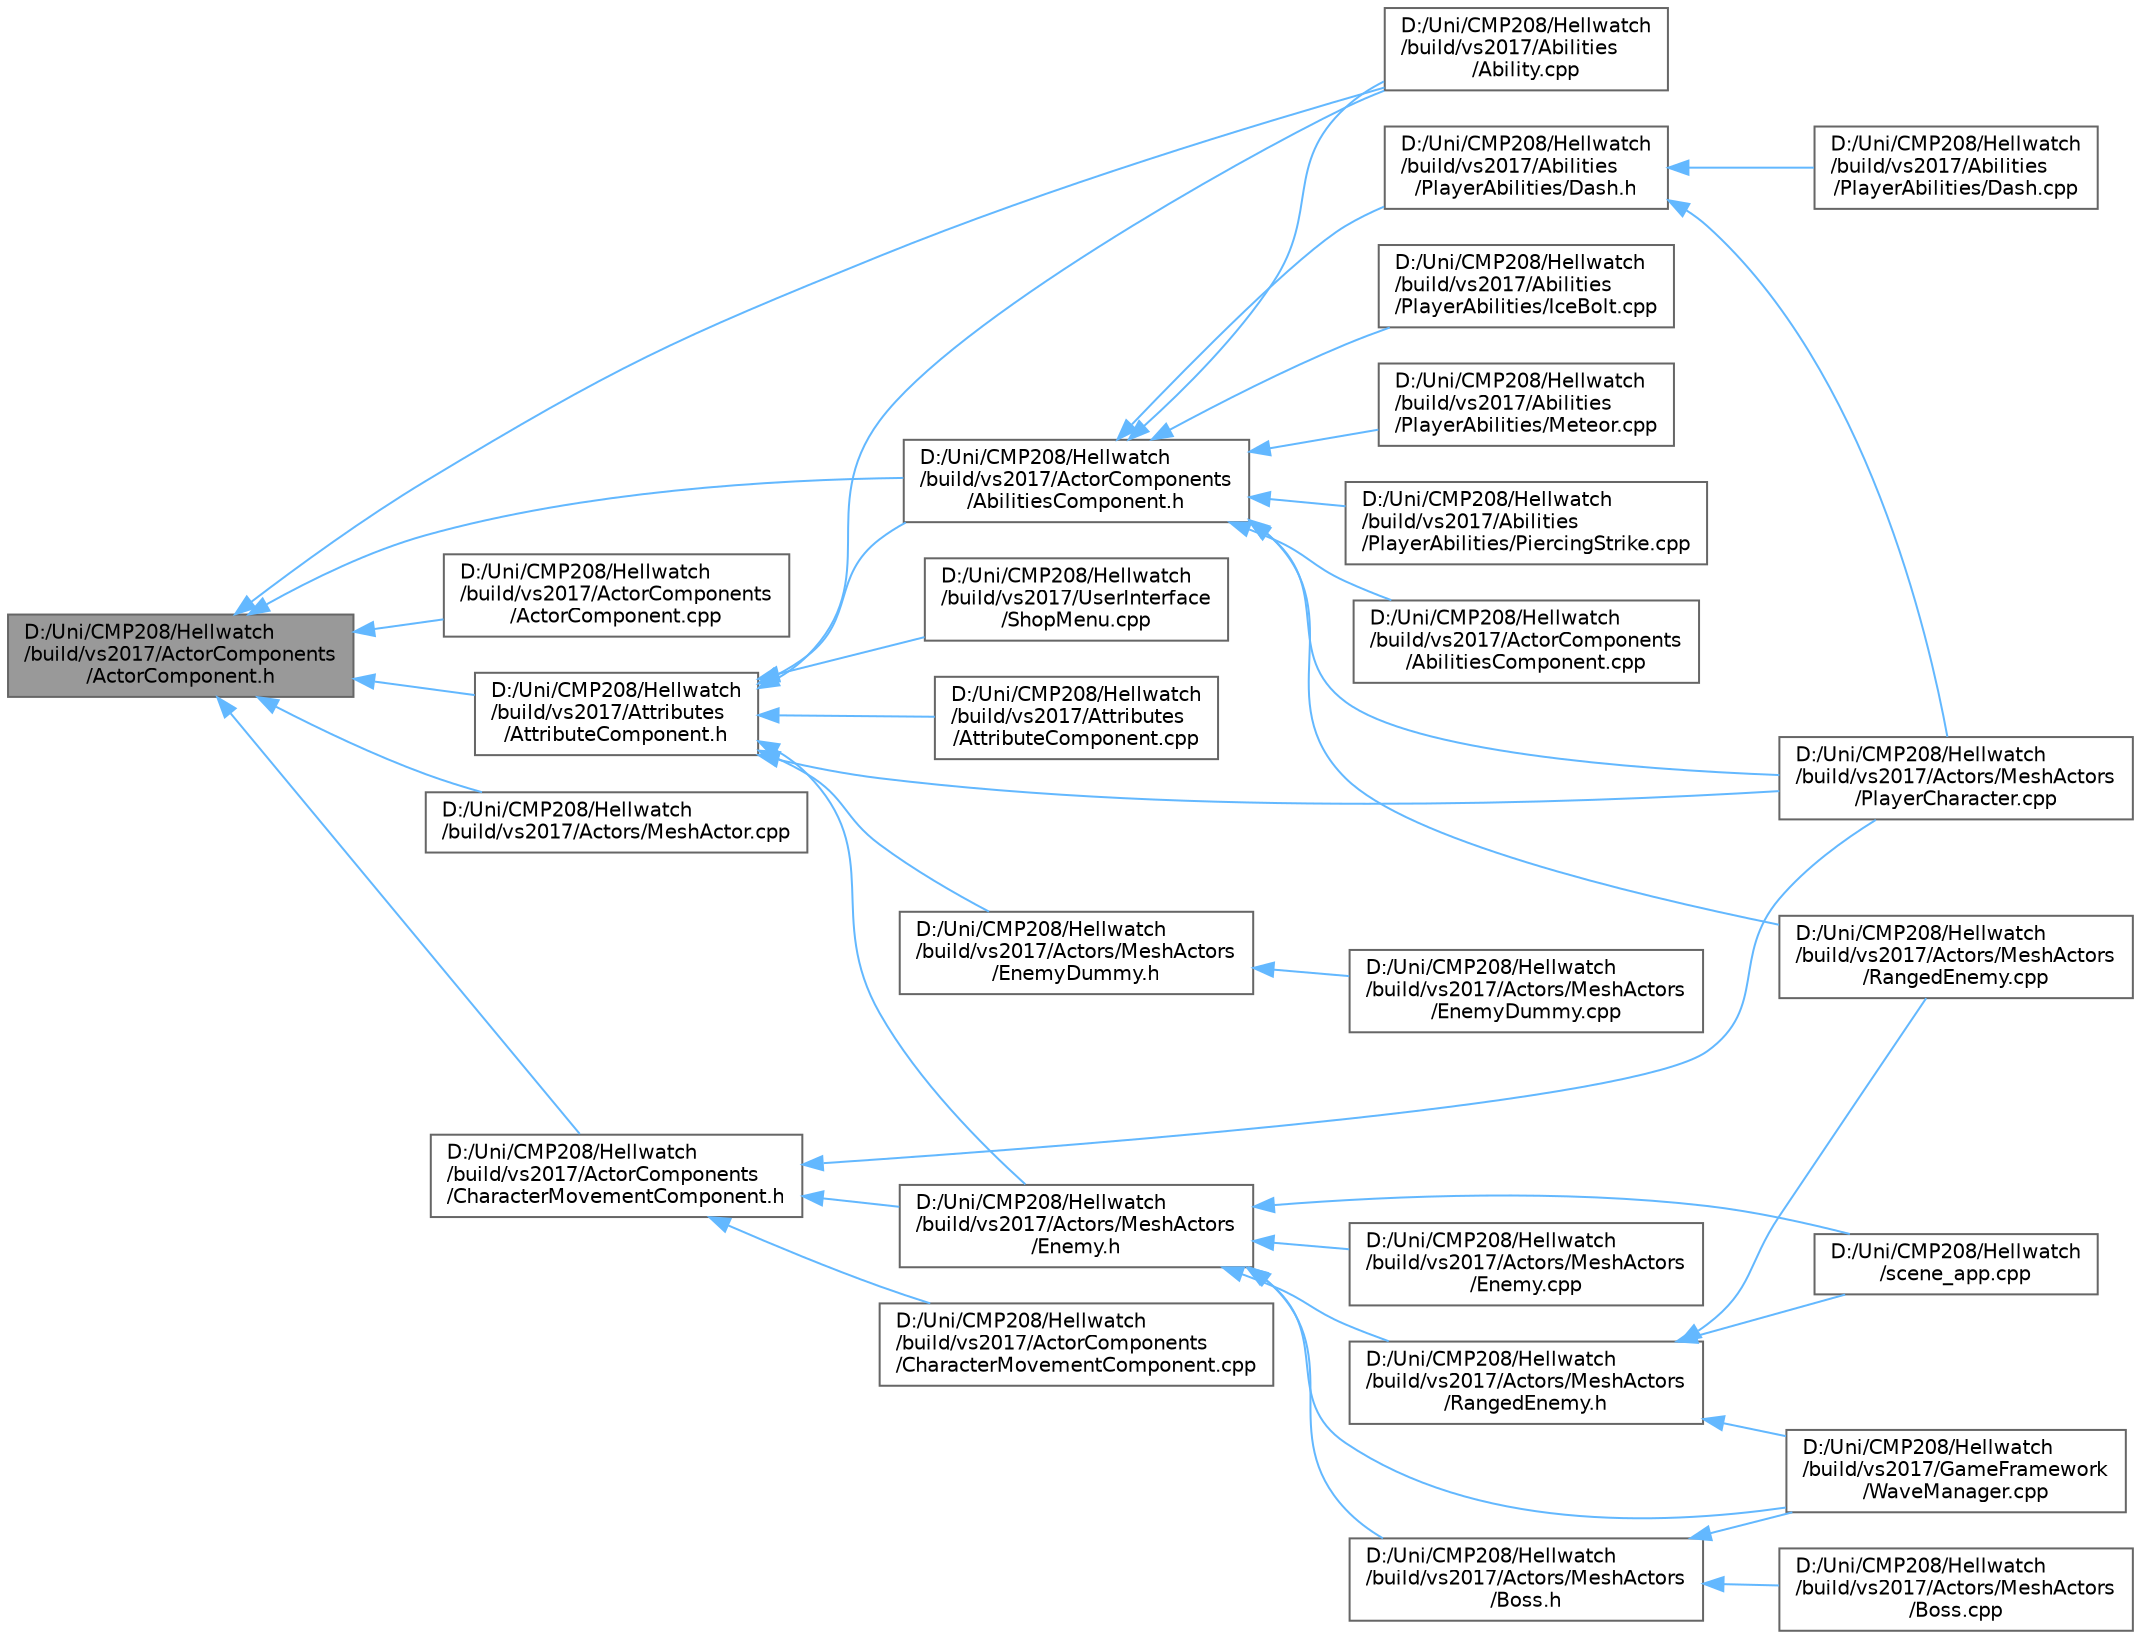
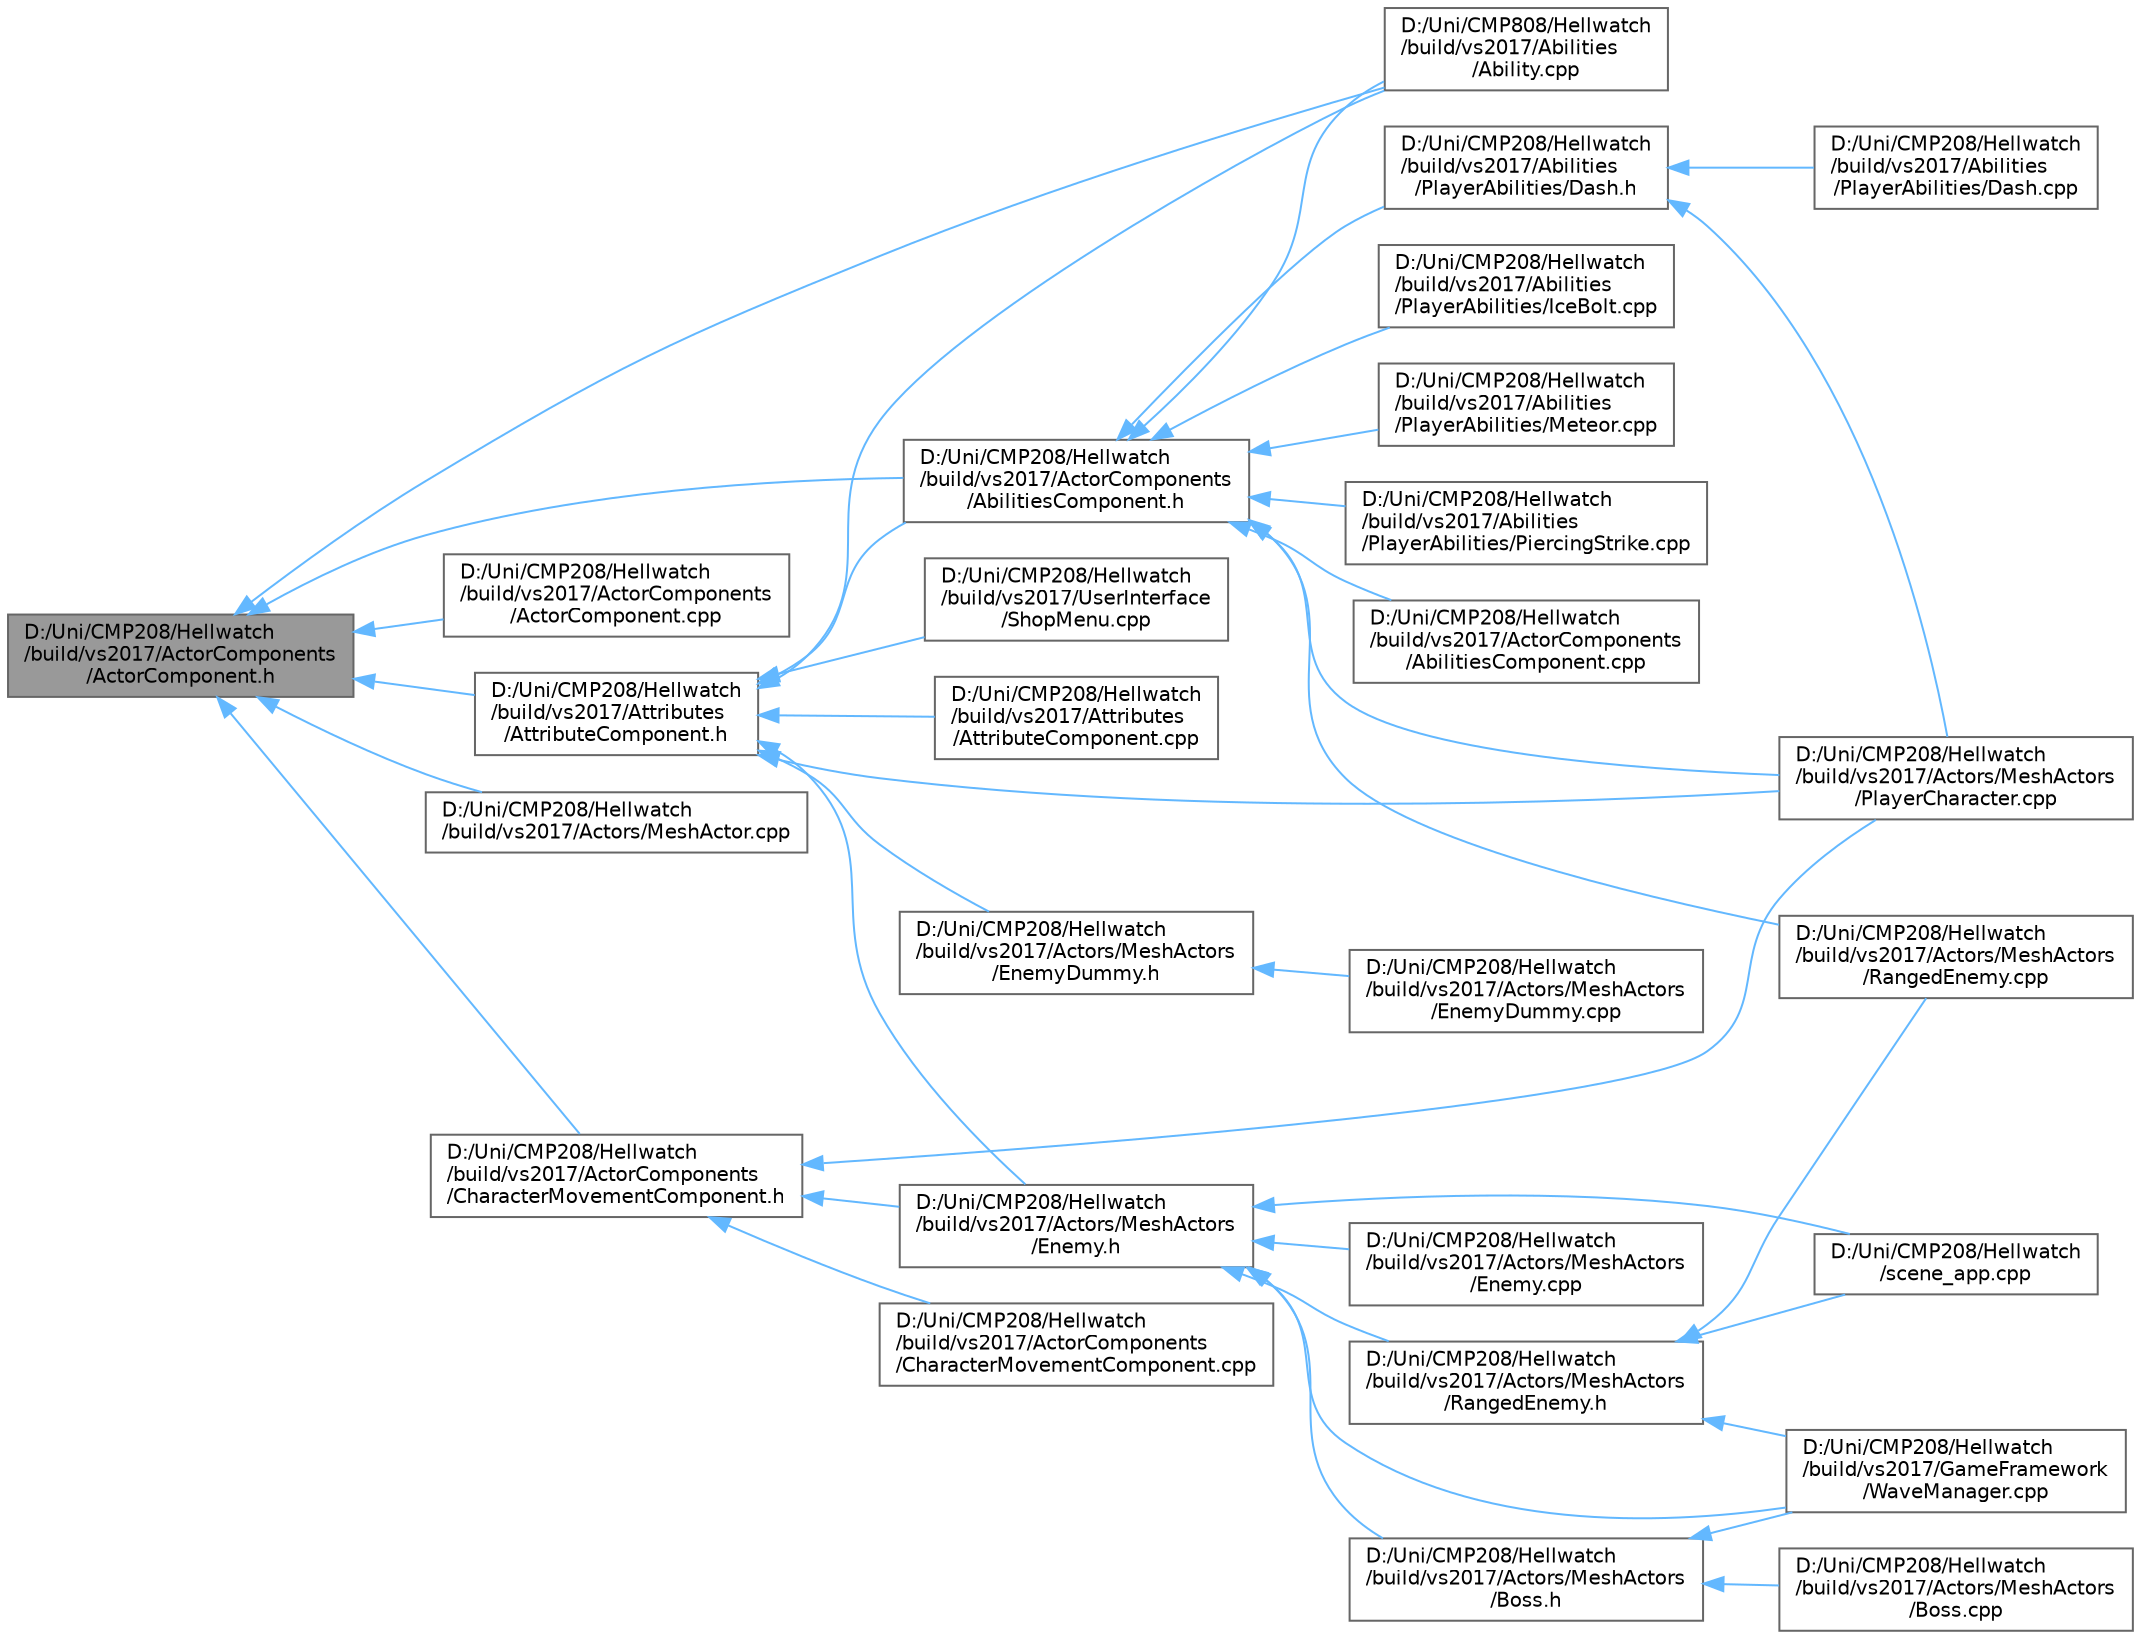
node "D:/Uni/CMP208/Hellwatch /build/vs2017/Abilities /Ability.cpp": label "D:/Uni/CMP208/Hellwatch /build/vs2017/Abilities /Ability.cpp" -> "D:/Uni/CMP808/Hellwatch /build/vs2017/Abilities /Ability.cpp"
